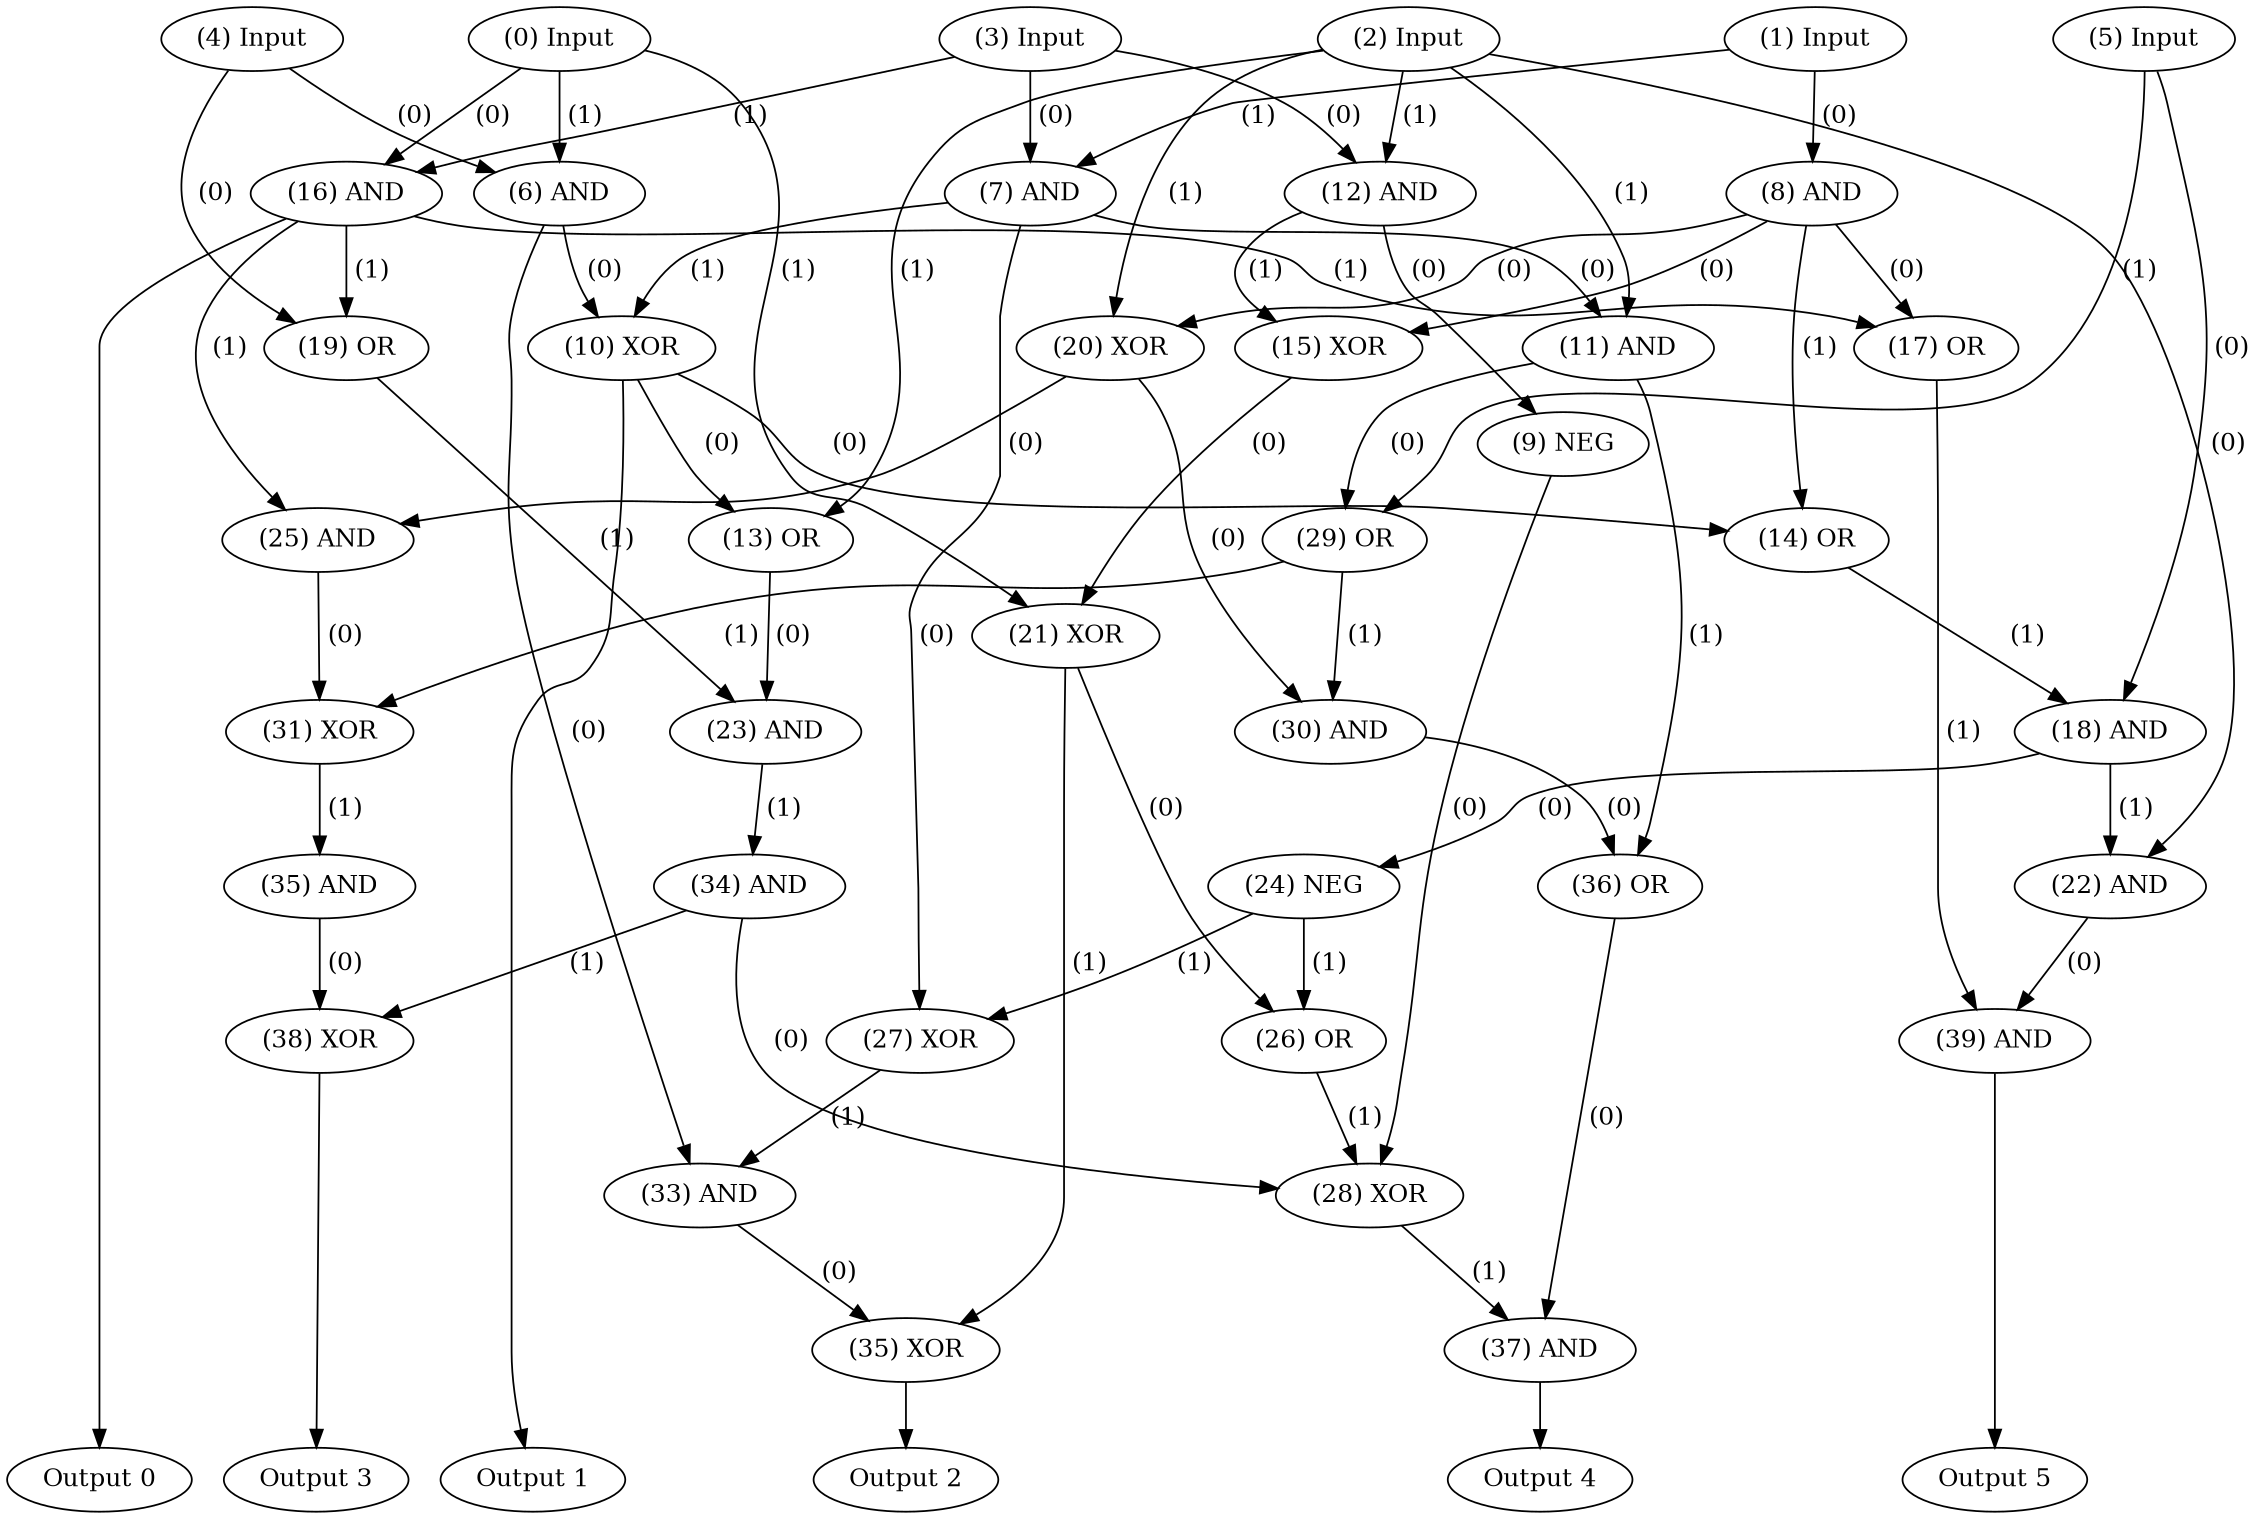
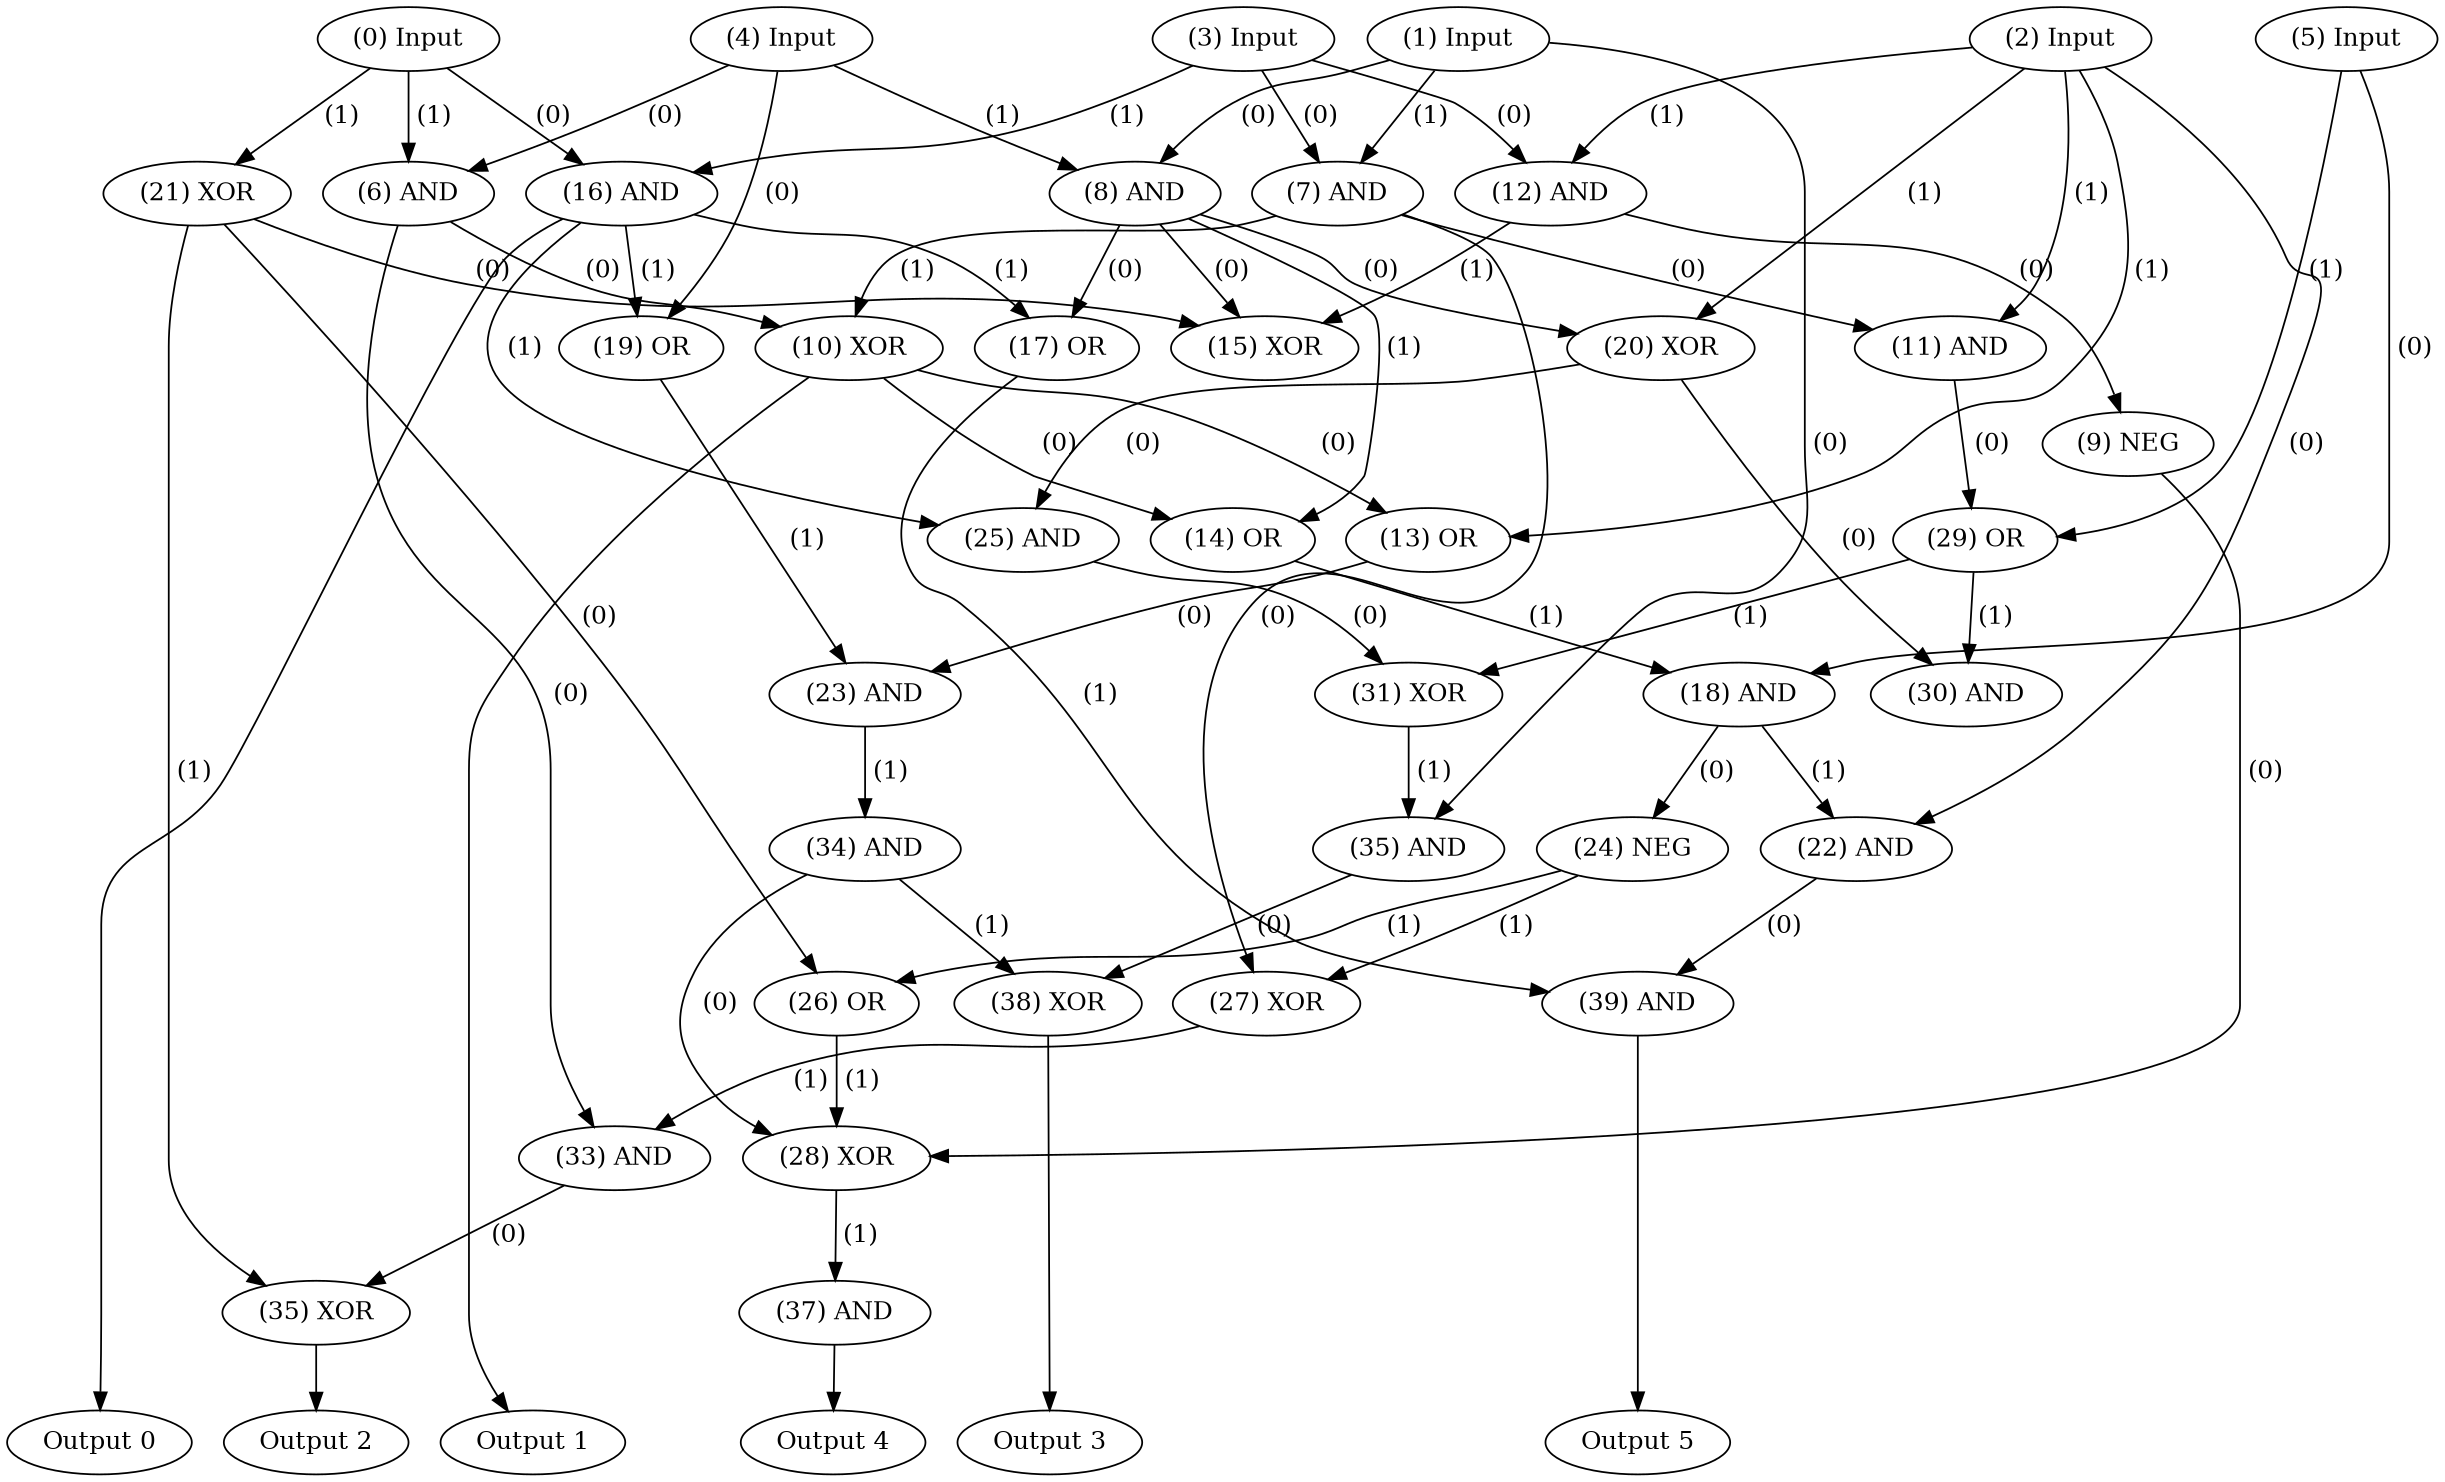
edge "(4) Input" -> "(8) AND": added, label "(1)"
edge "(1) Input" -> "(35) AND": added, label "(0)"
edge "(15) XOR" -> "(21) XOR": reversed
node "(36) OR": removed
